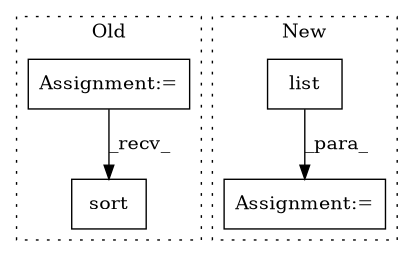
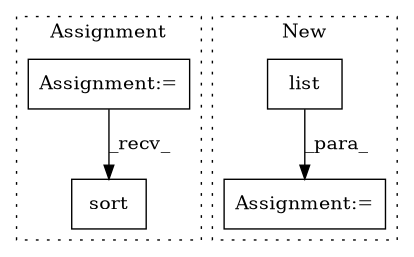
cluster "Old": label "Old" -> "Assignment"
